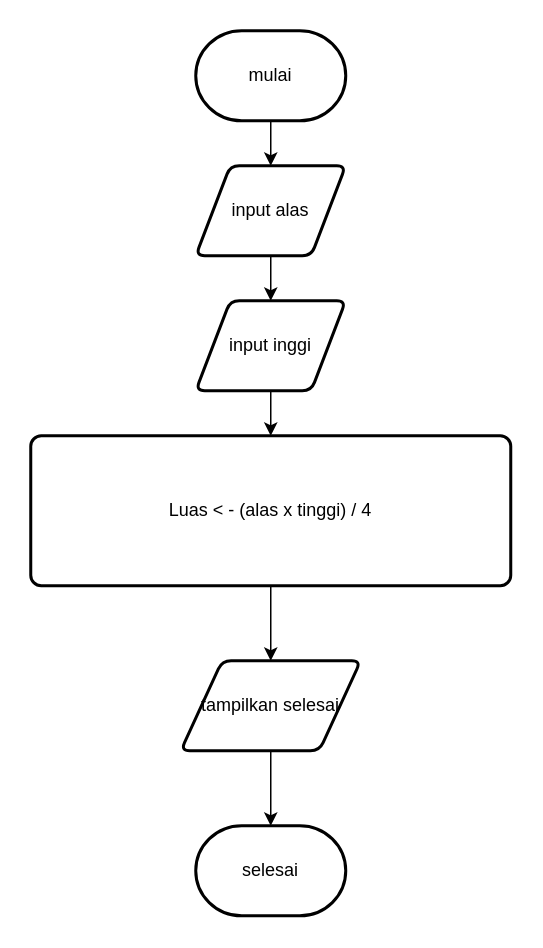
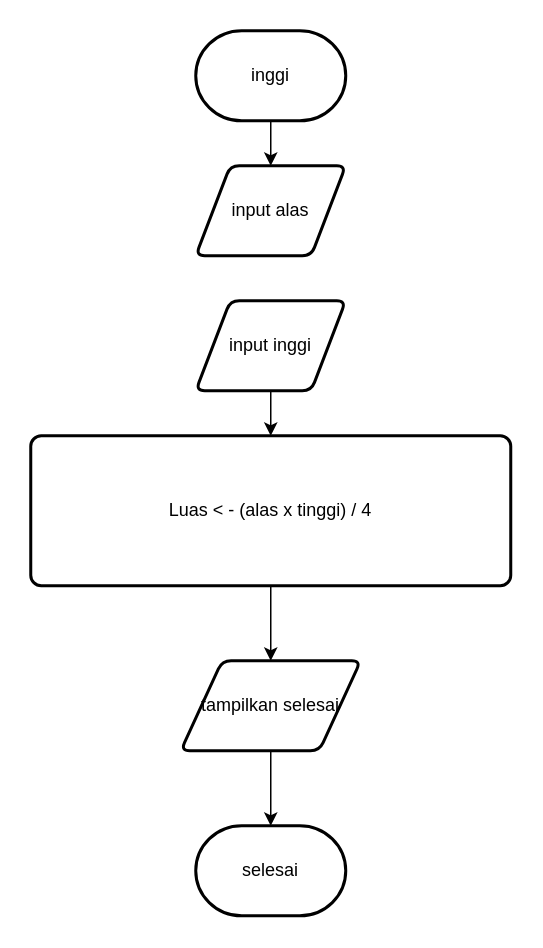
node "mulai": label "mulai" -> "inggi"
edge "input alas" -> "input inggi": removed
